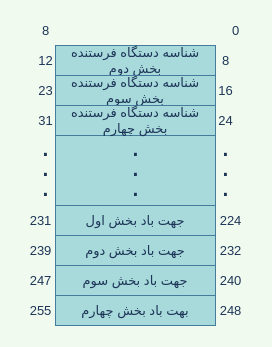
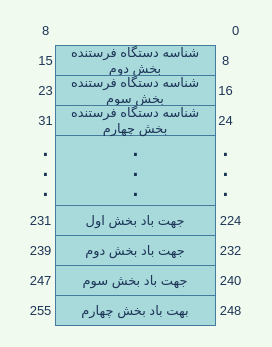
node "12": label "12" -> "15"
